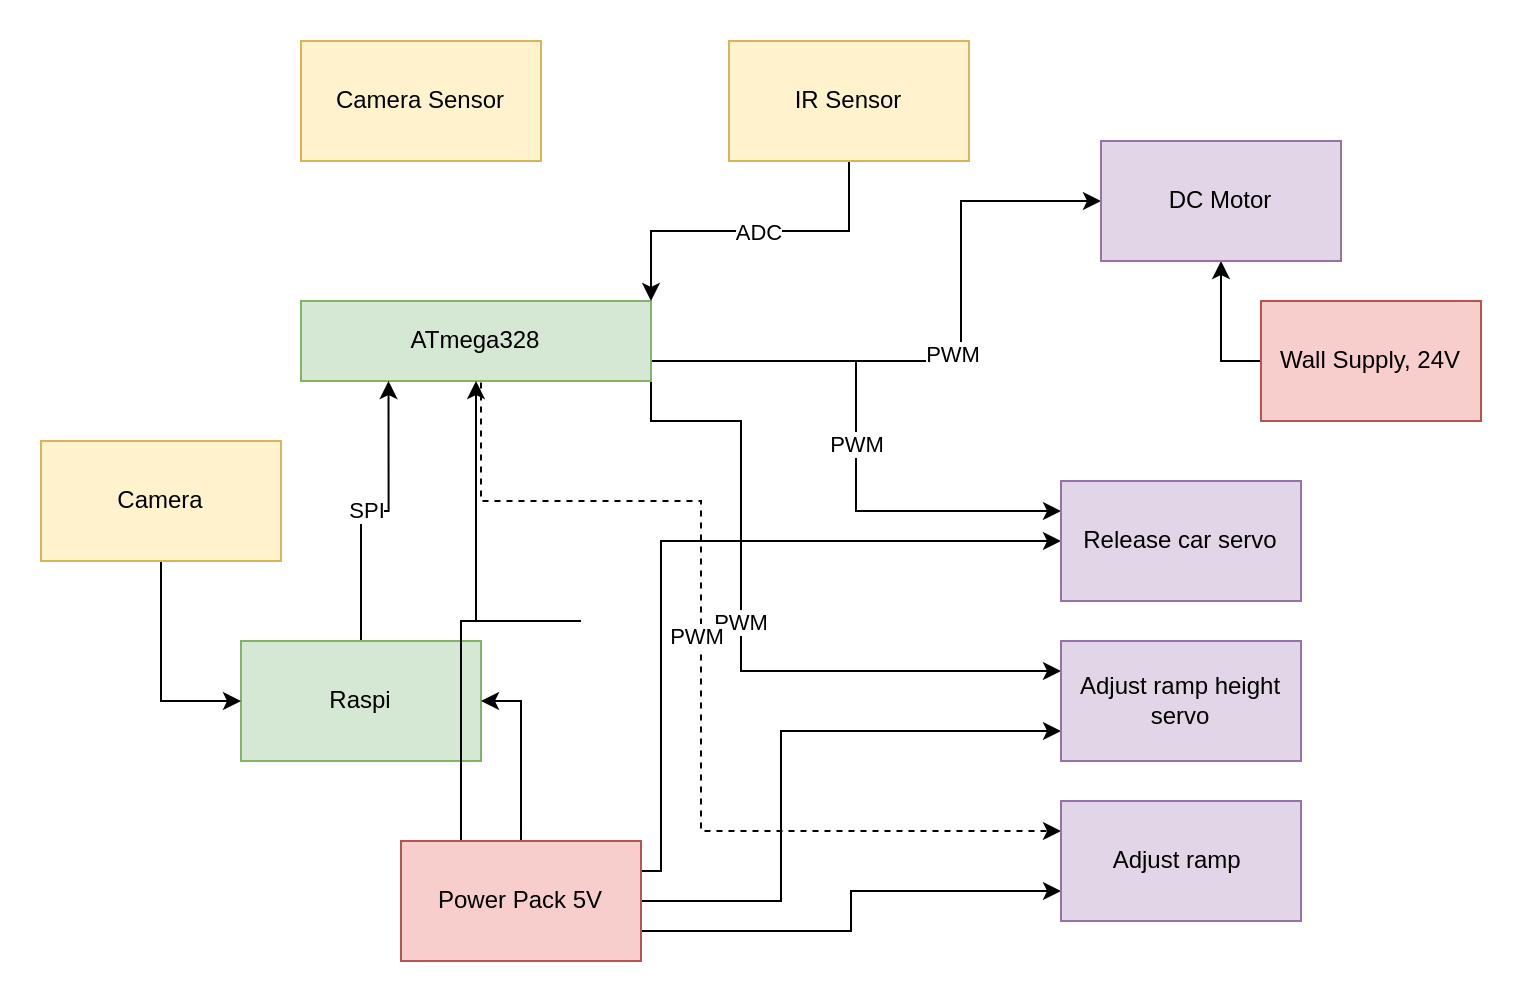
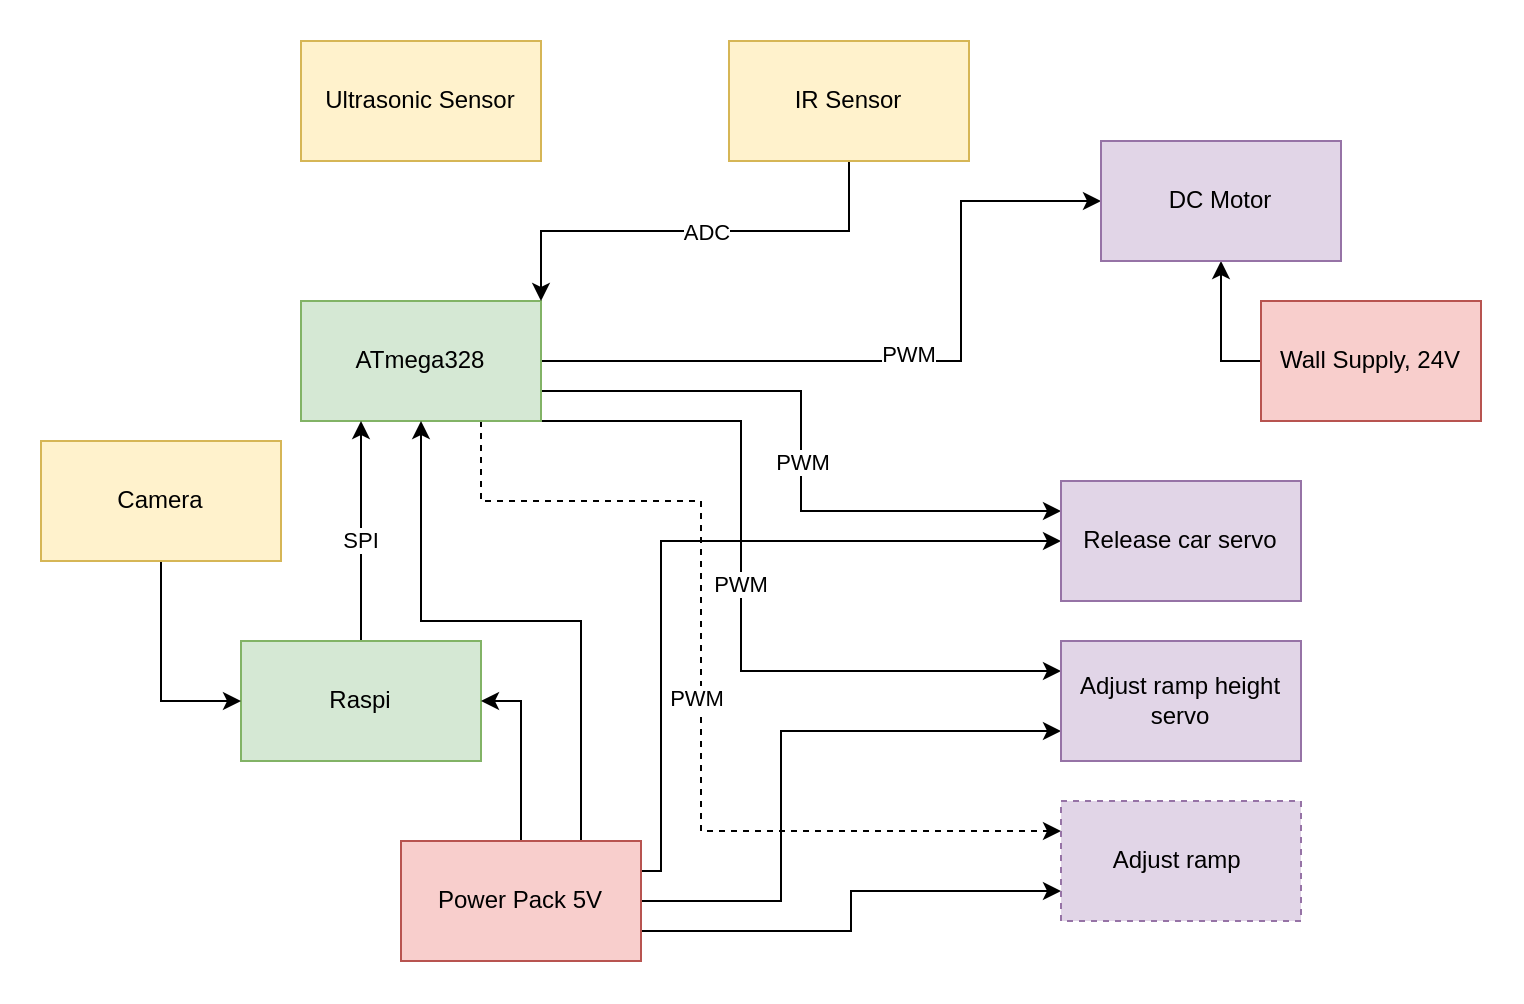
node "Camera Sensor": label "Camera Sensor" -> "Ultrasonic Sensor"
node "ATmega328": size 350x80 -> 240x120
node "Adjust ramp": style solid -> dashed
